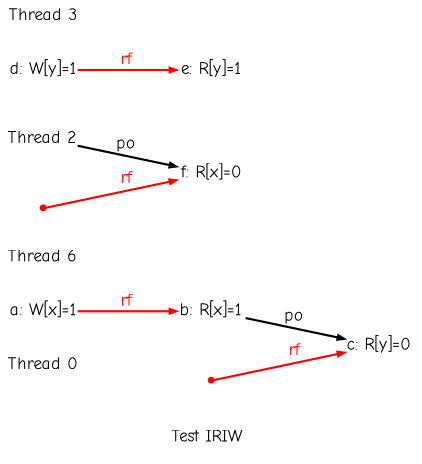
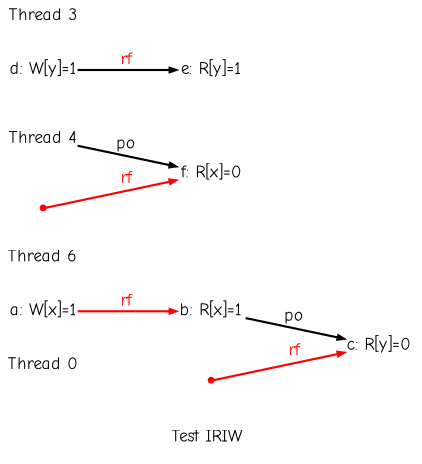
edge "d: W[y]=1" -> "e: R[y]=1": color red -> black
node "Thread 2": label "Thread 2" -> "Thread 4"
